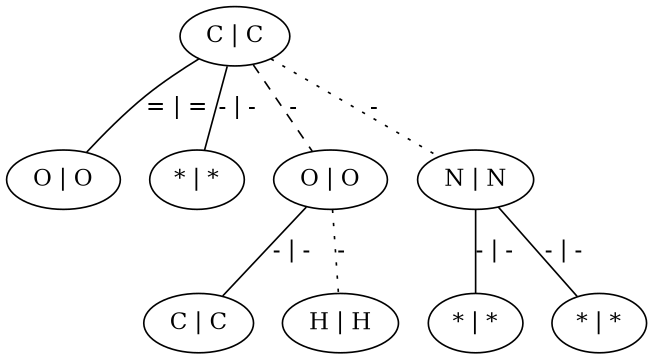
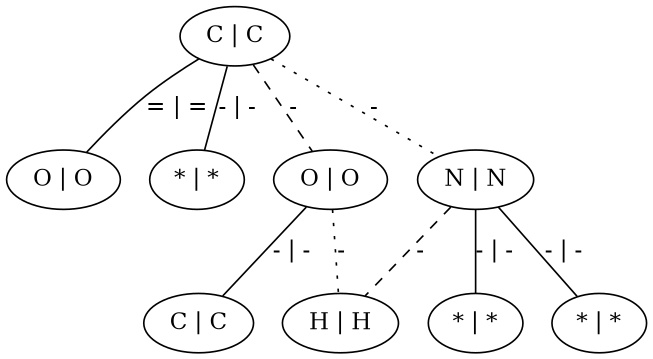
edge "N | N" -- "H | H": added, label "-"
